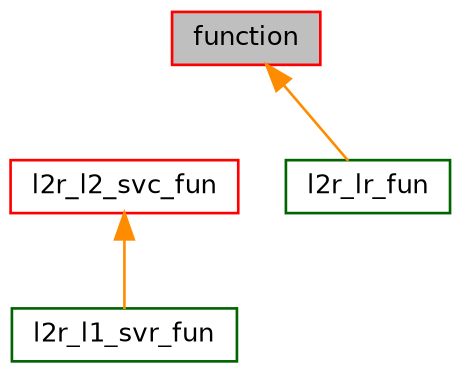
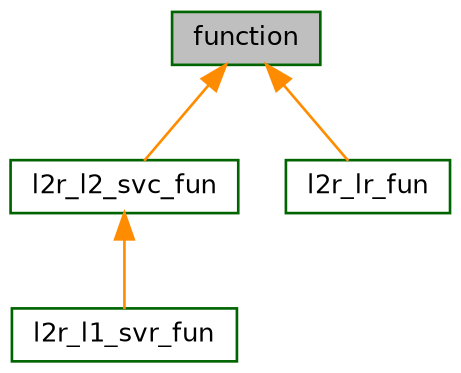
node "function": color red -> darkgreen
edge "l2r_l2_svc_fun" -> "function": added
node "l2r_l2_svc_fun": color red -> darkgreen
